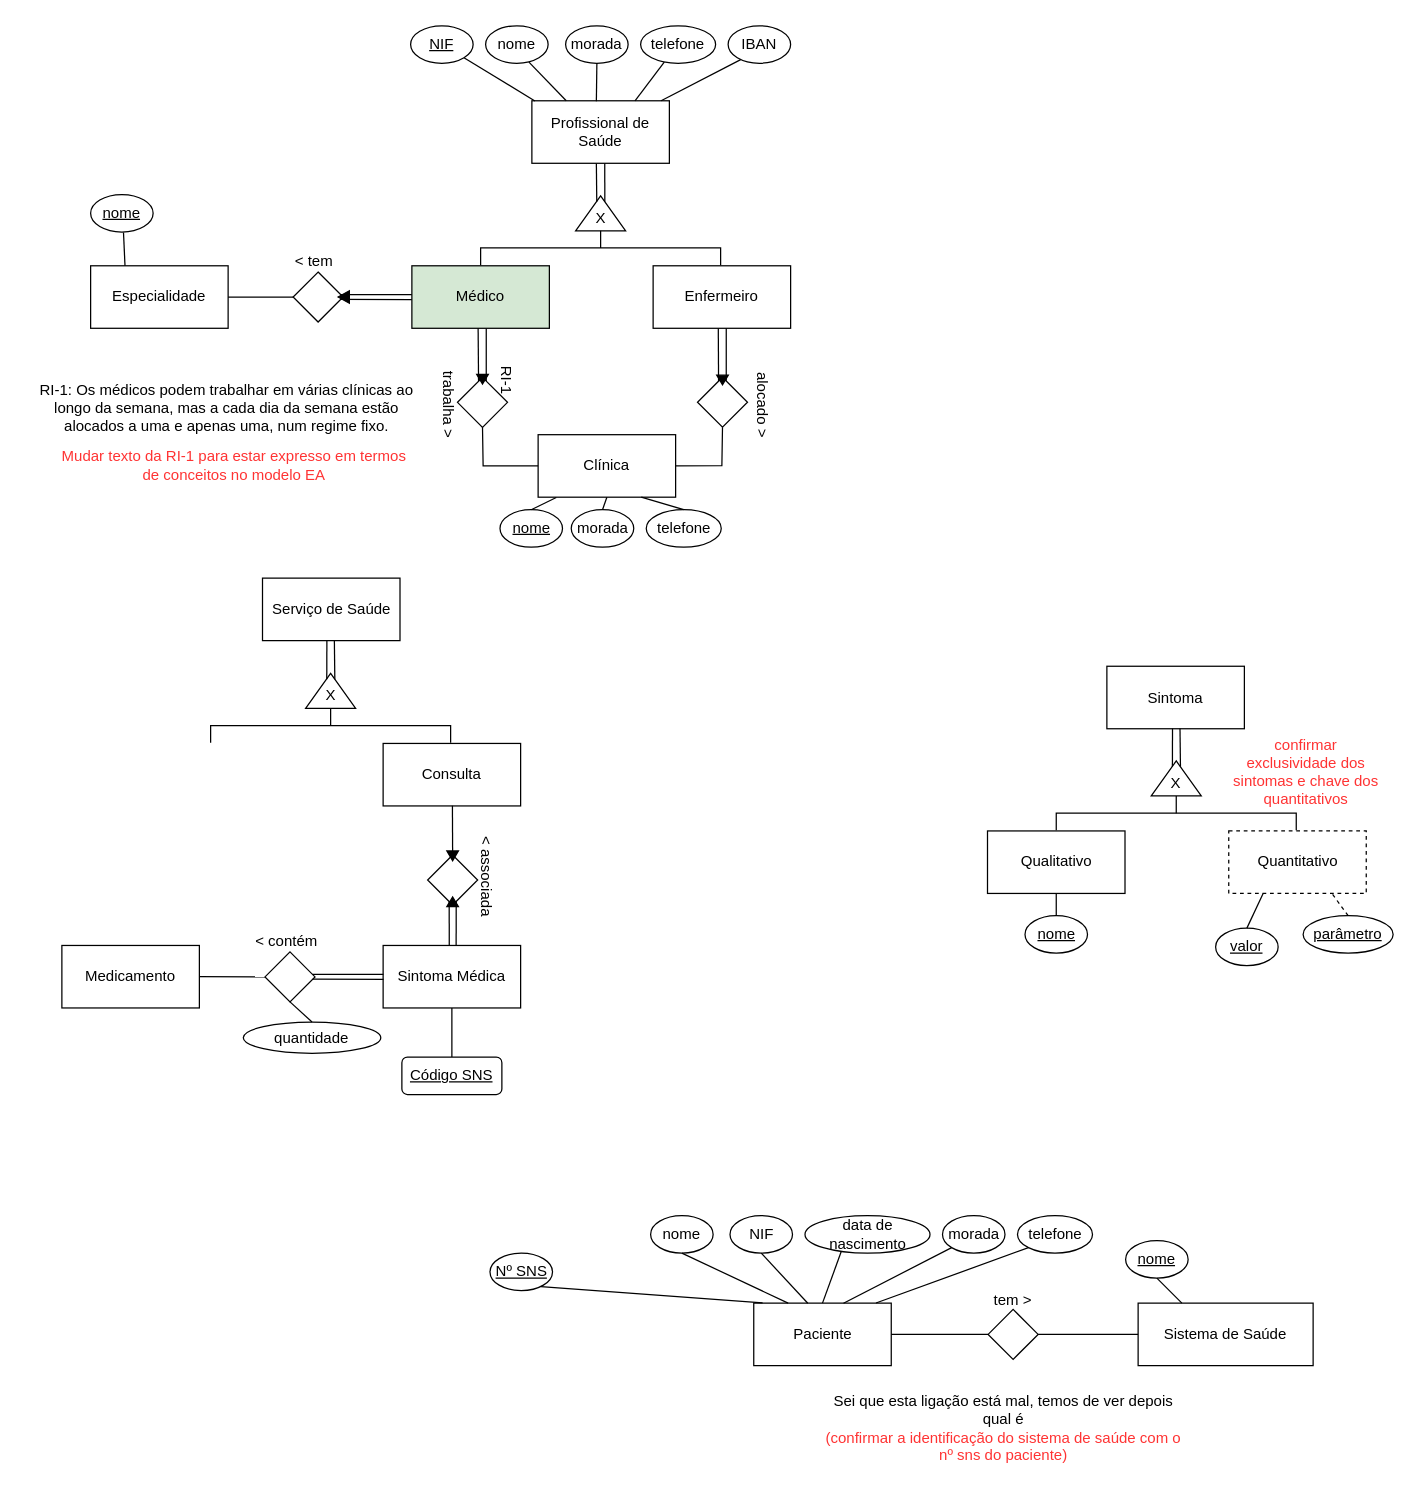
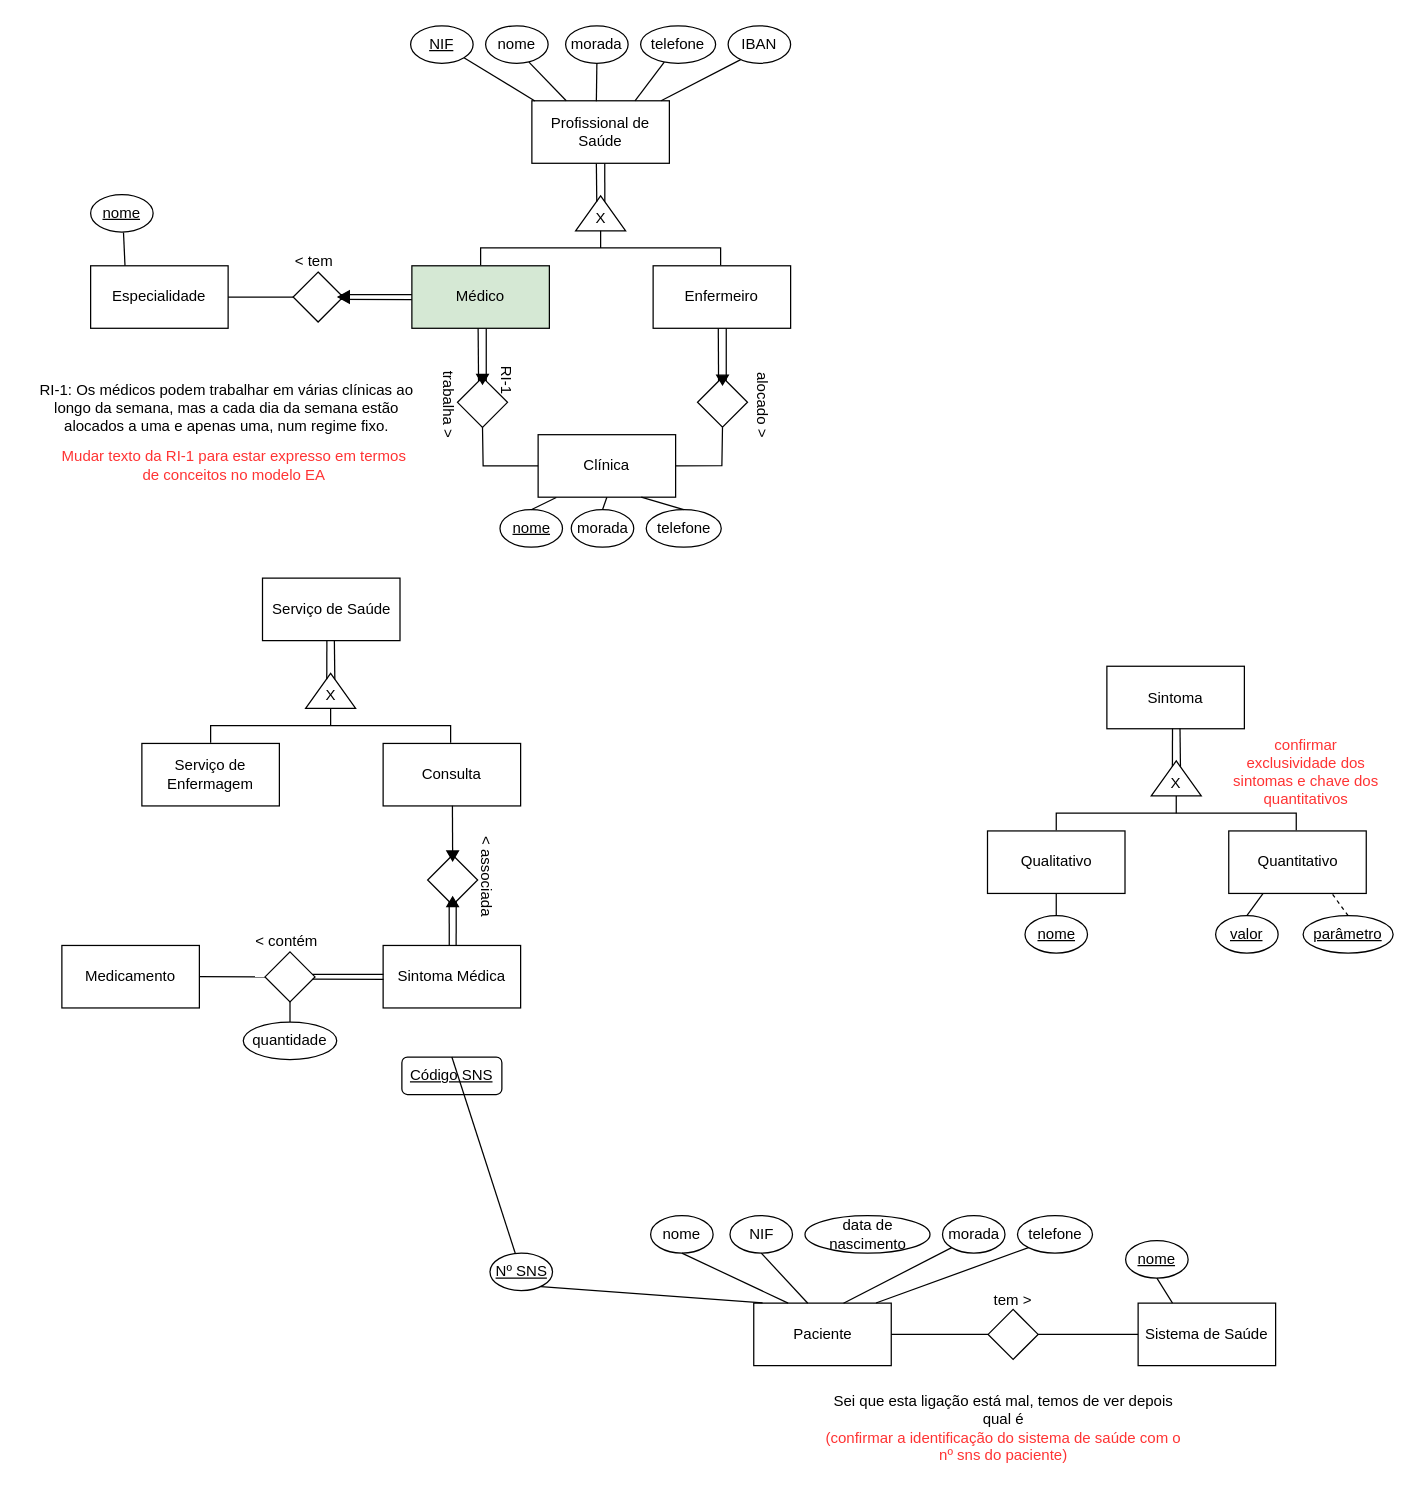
node "Serviço de Enfermagem": added
node "Quantitativo": style dashed -> solid
node "valor": moved (1247, 947) -> (1247, 934)
edge "Sintoma Médica" -- "Código SNS": now "Nº SNS" -- "Código SNS"
node "quantidade": size 138x31 -> 93x38
edge "data de nascimento" -- "Paciente": removed
node "Sistema de Saúde": size 175x63 -> 138x63
